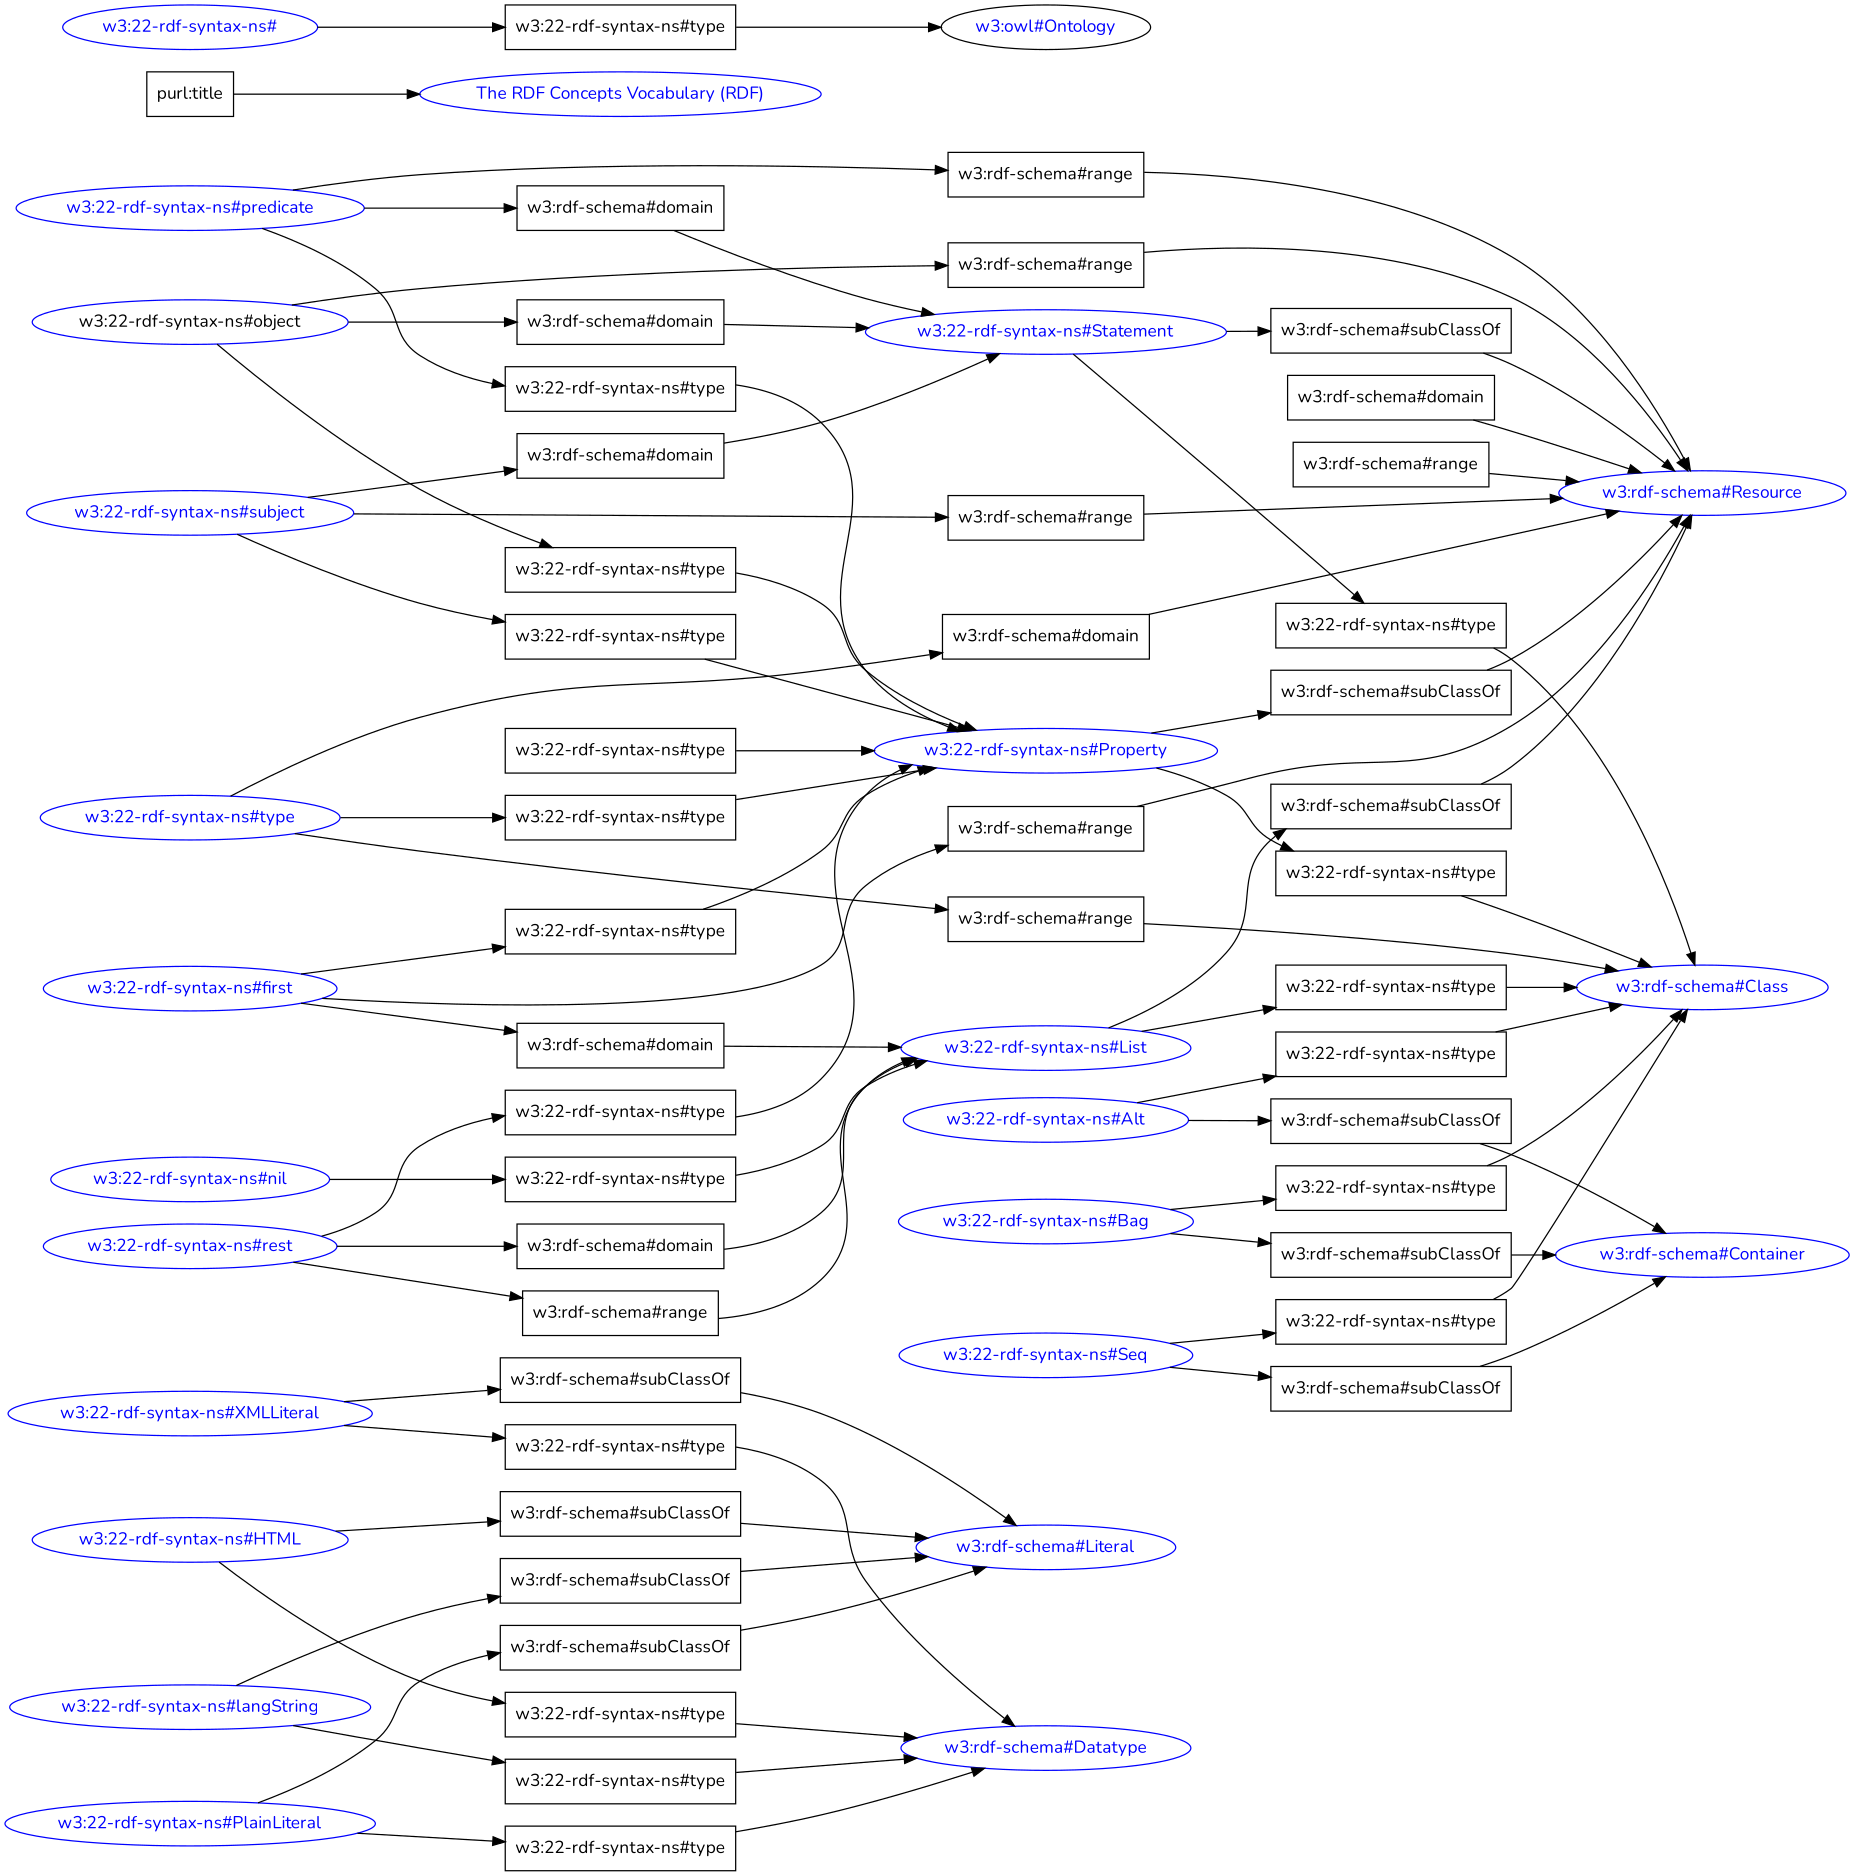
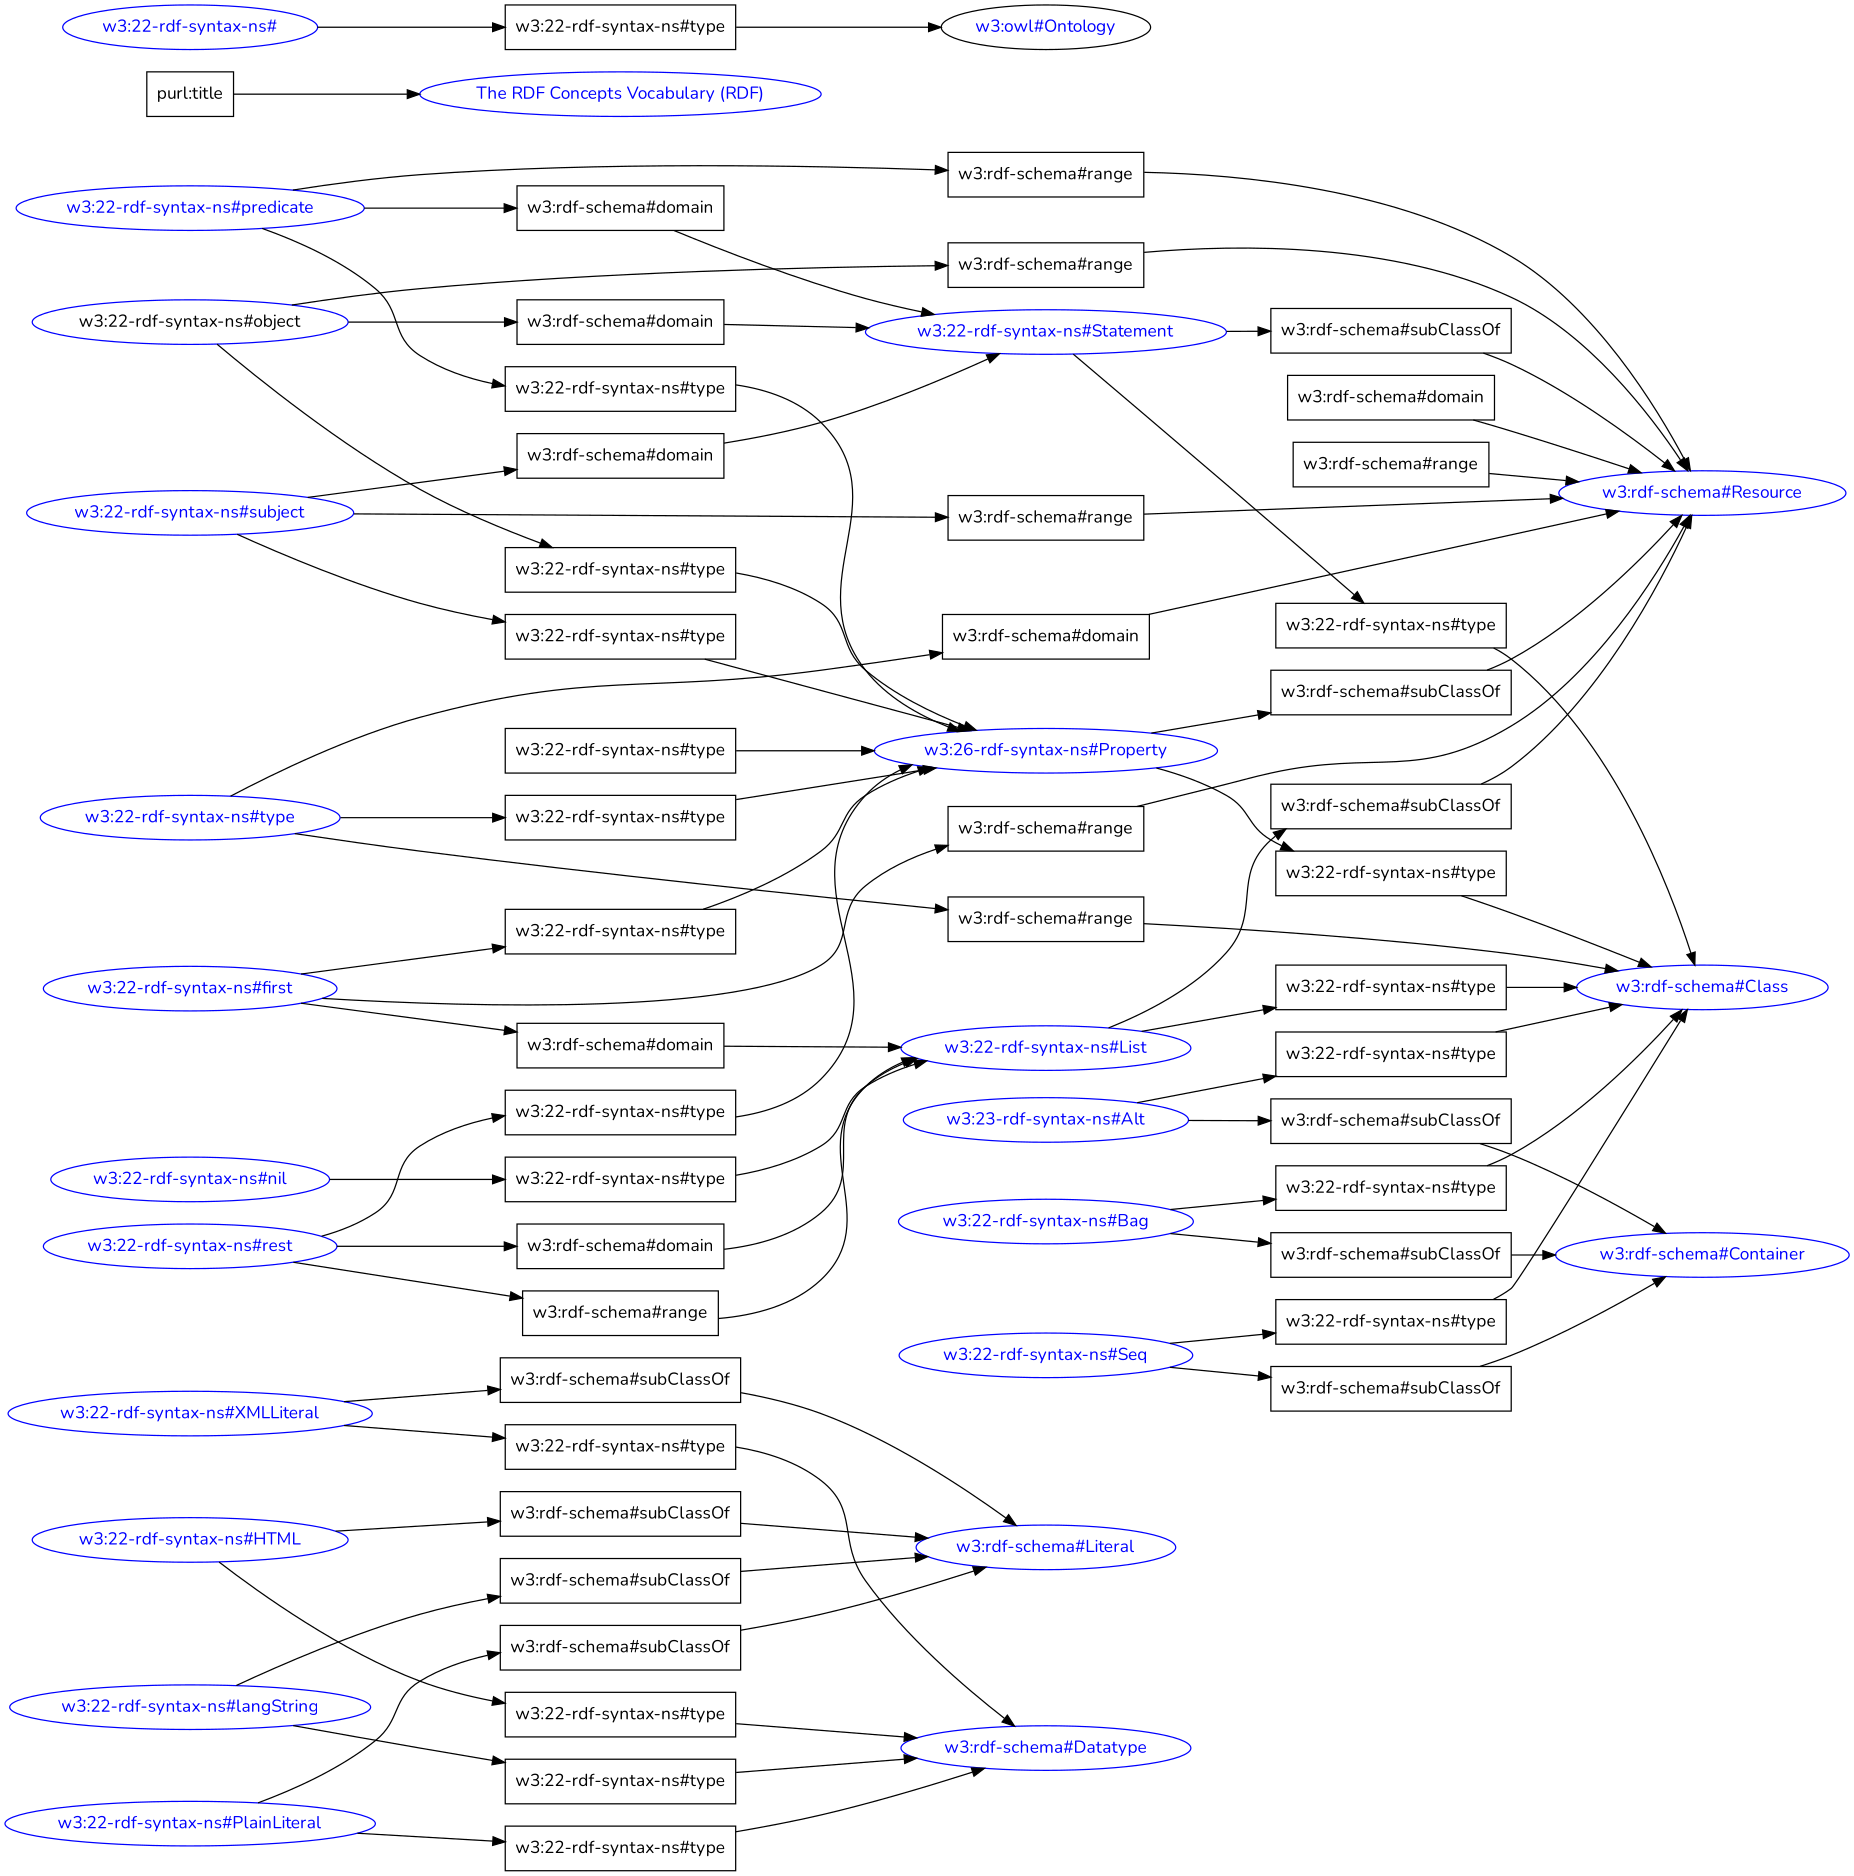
node "w3:22-rdf-syntax-ns#Property": label "w3:22-rdf-syntax-ns#Property" -> "w3:26-rdf-syntax-ns#Property"
node "w3:22-rdf-syntax-ns#Alt": label "w3:22-rdf-syntax-ns#Alt" -> "w3:23-rdf-syntax-ns#Alt"
